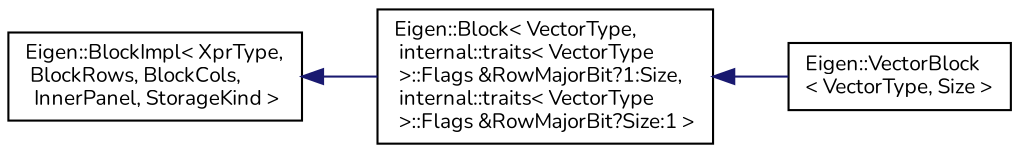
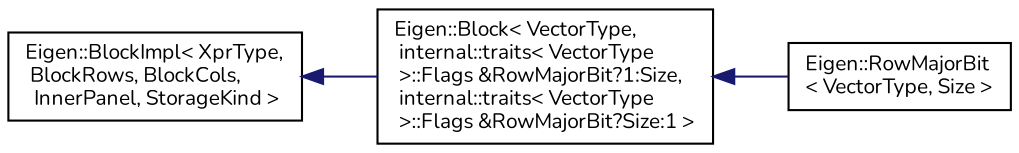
node "Eigen::VectorBlock < VectorType, Size >": label "Eigen::VectorBlock < VectorType, Size >" -> "Eigen::RowMajorBit < VectorType, Size >"
